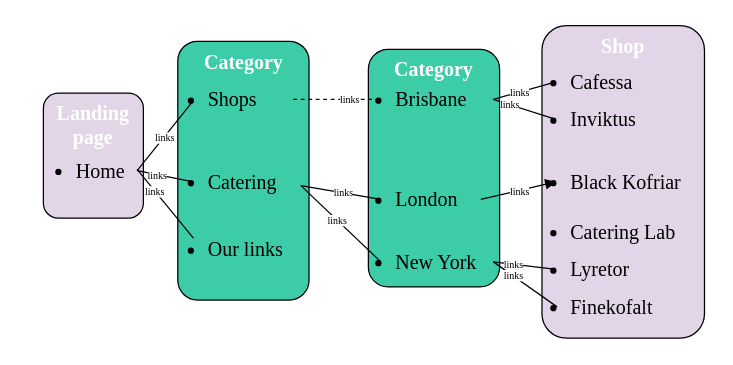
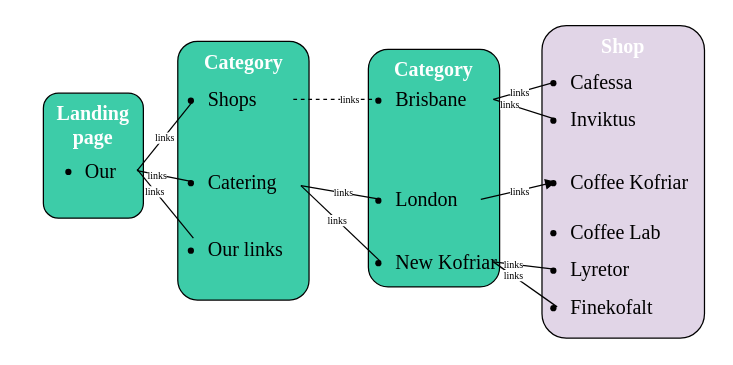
node "Landing page": fillcolor #e1d5e7 -> #3dcca8
node "Home": label "Home" -> "Our"
node "Black Kofriar": label "Black Kofriar" -> "Coffee Kofriar"
node "Catering Lab": label "Catering Lab" -> "Coffee Lab"
node "New York": label "New York" -> "New Kofriar"
